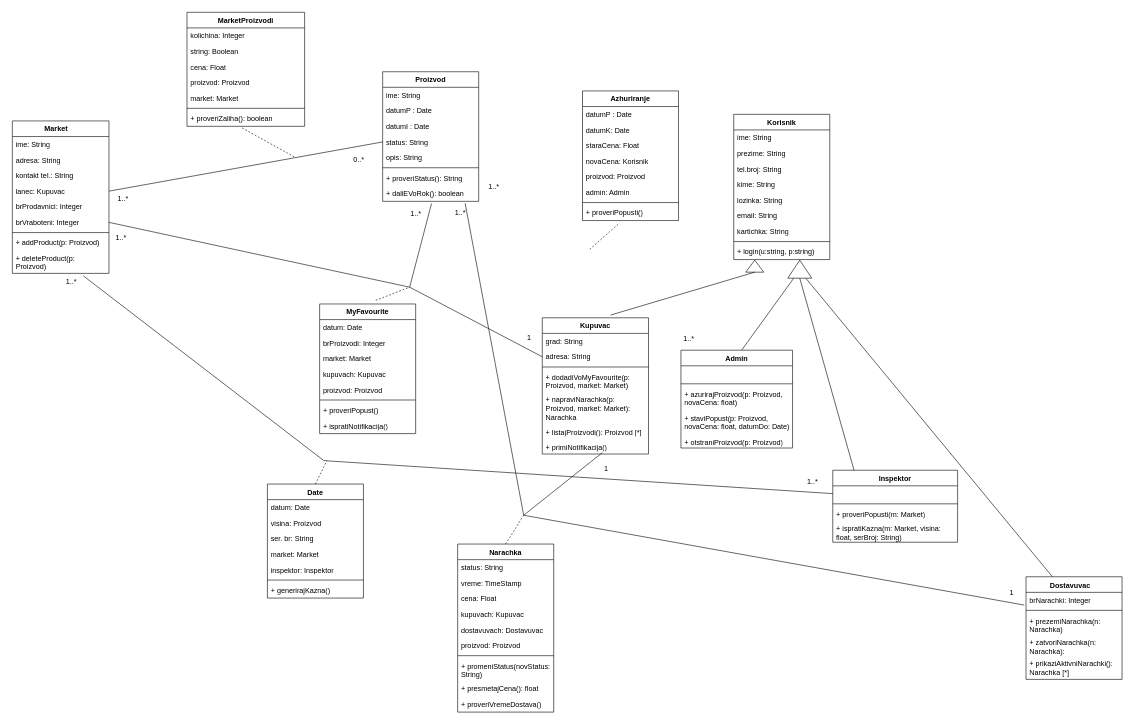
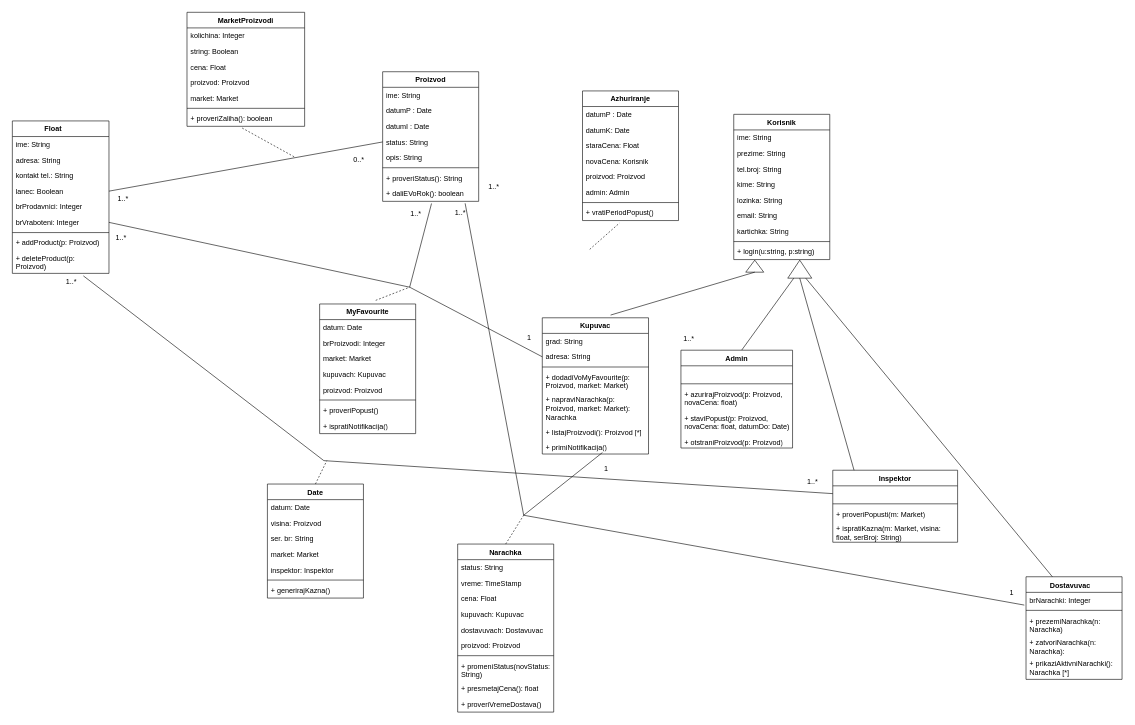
node "Market": label "Market" -> "Float"
node "lanec: Kupuvac": label "lanec: Kupuvac" -> "lanec: Boolean"
node "+ proveriPopusti()": label "+ proveriPopusti()" -> "+ vratiPeriodPopust()"
